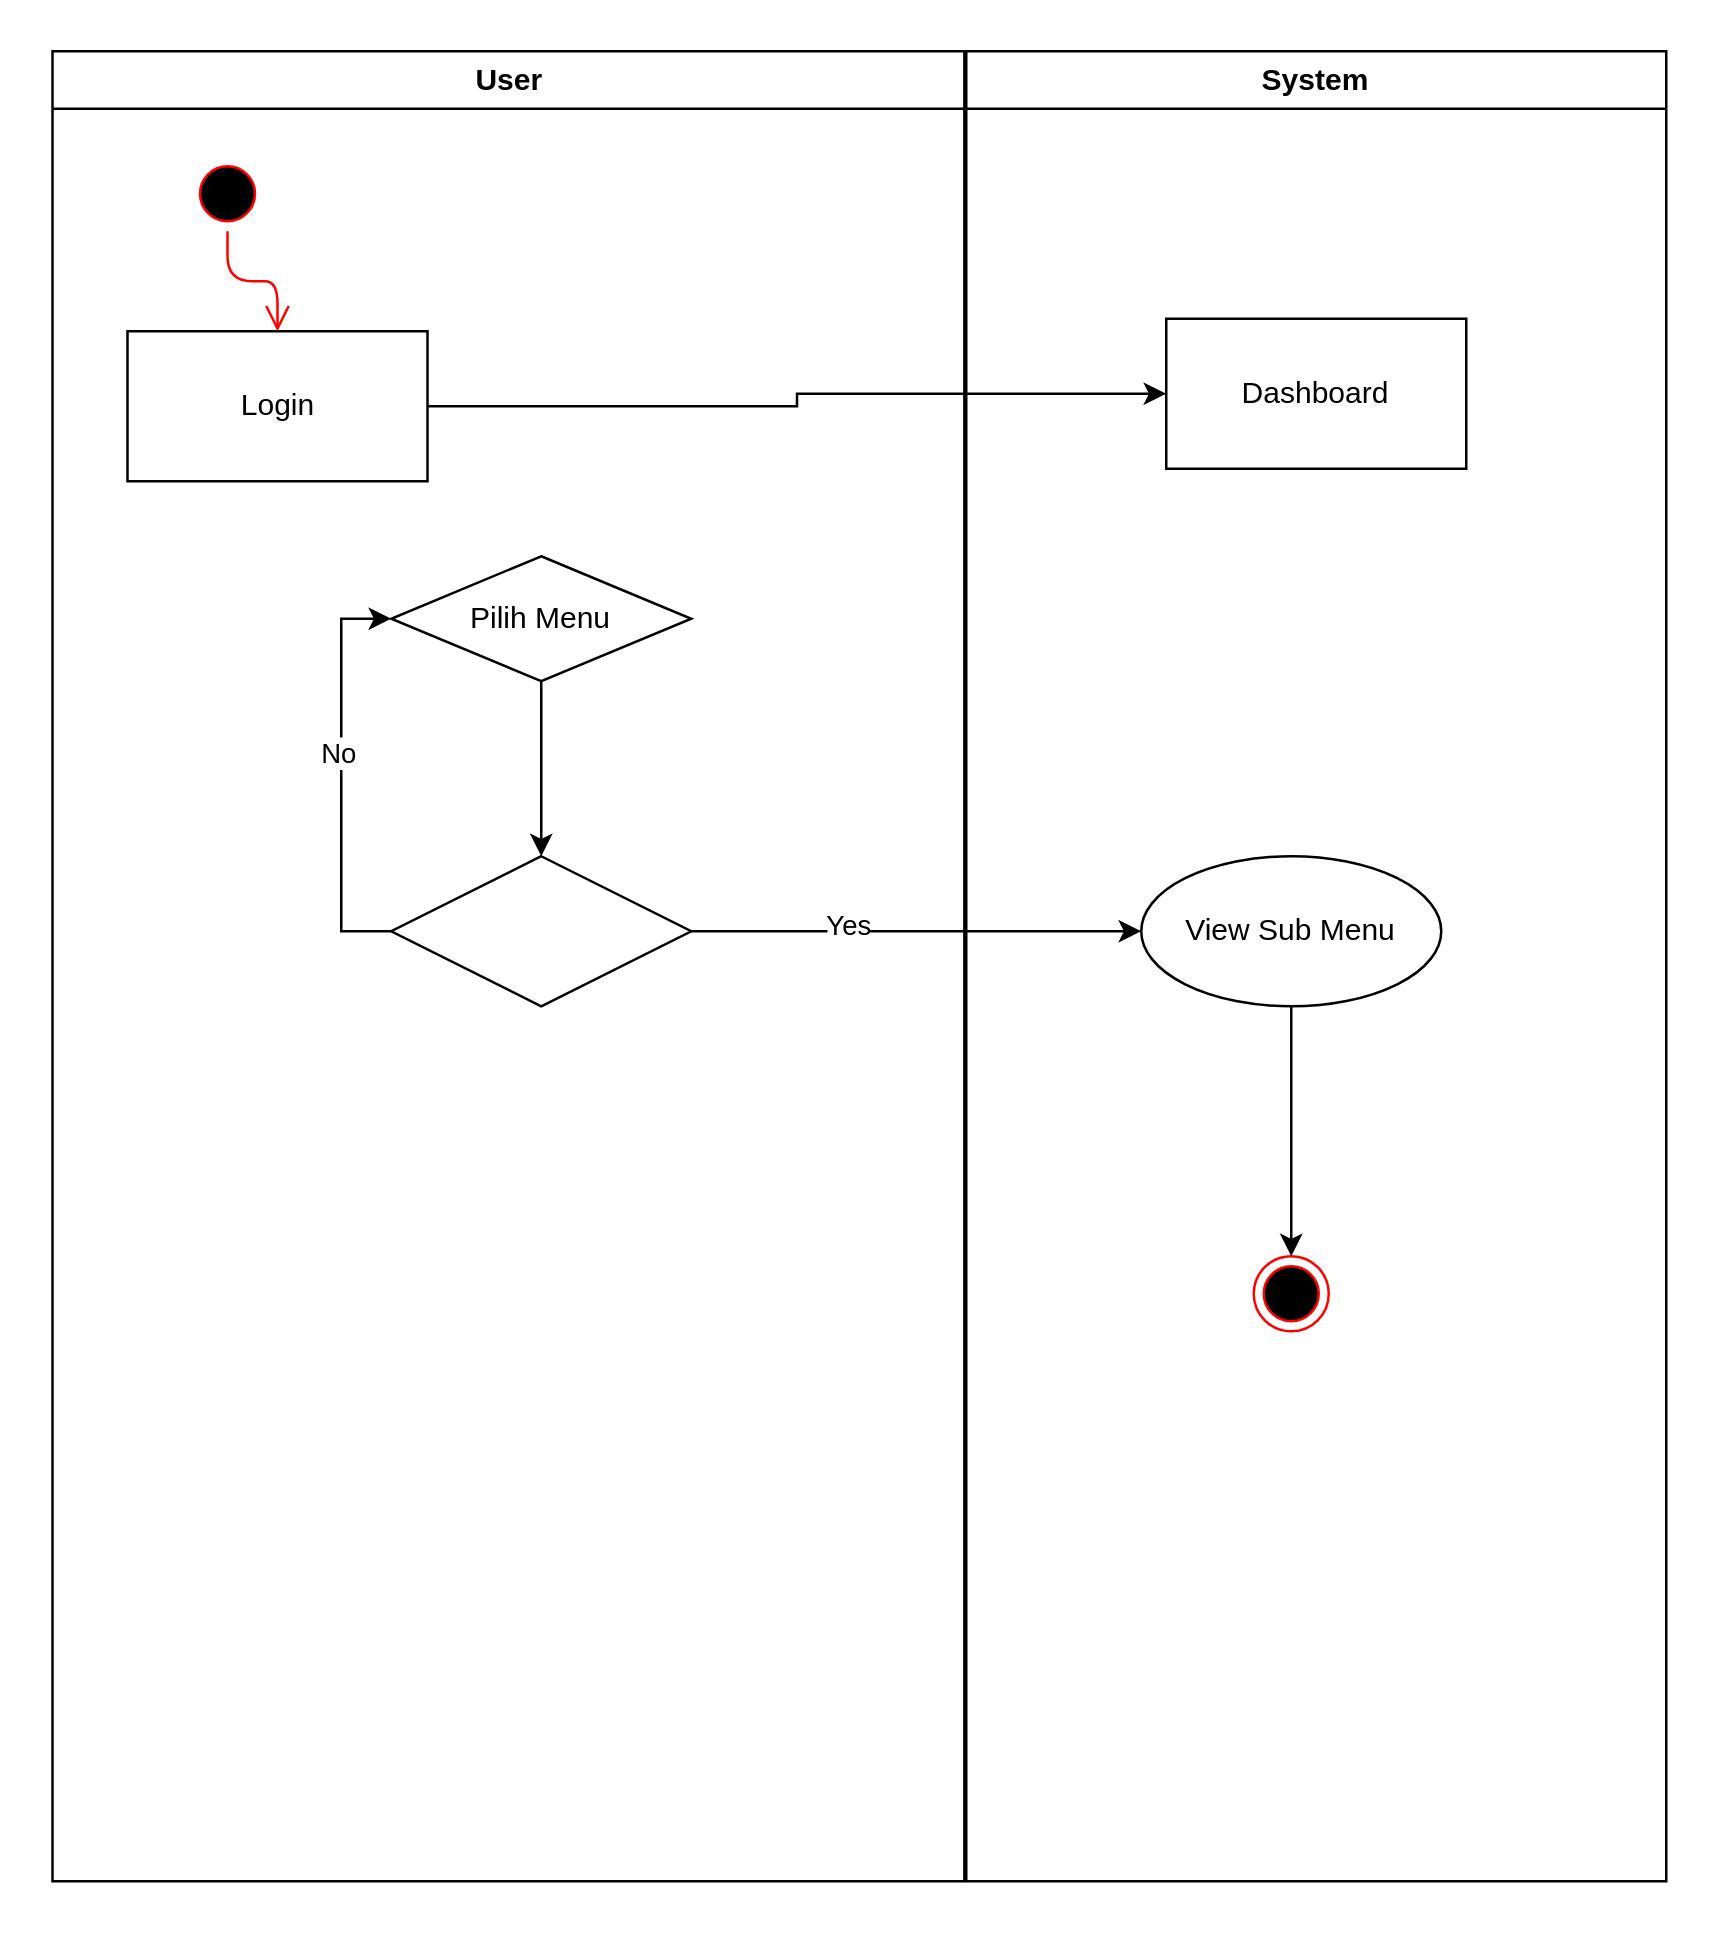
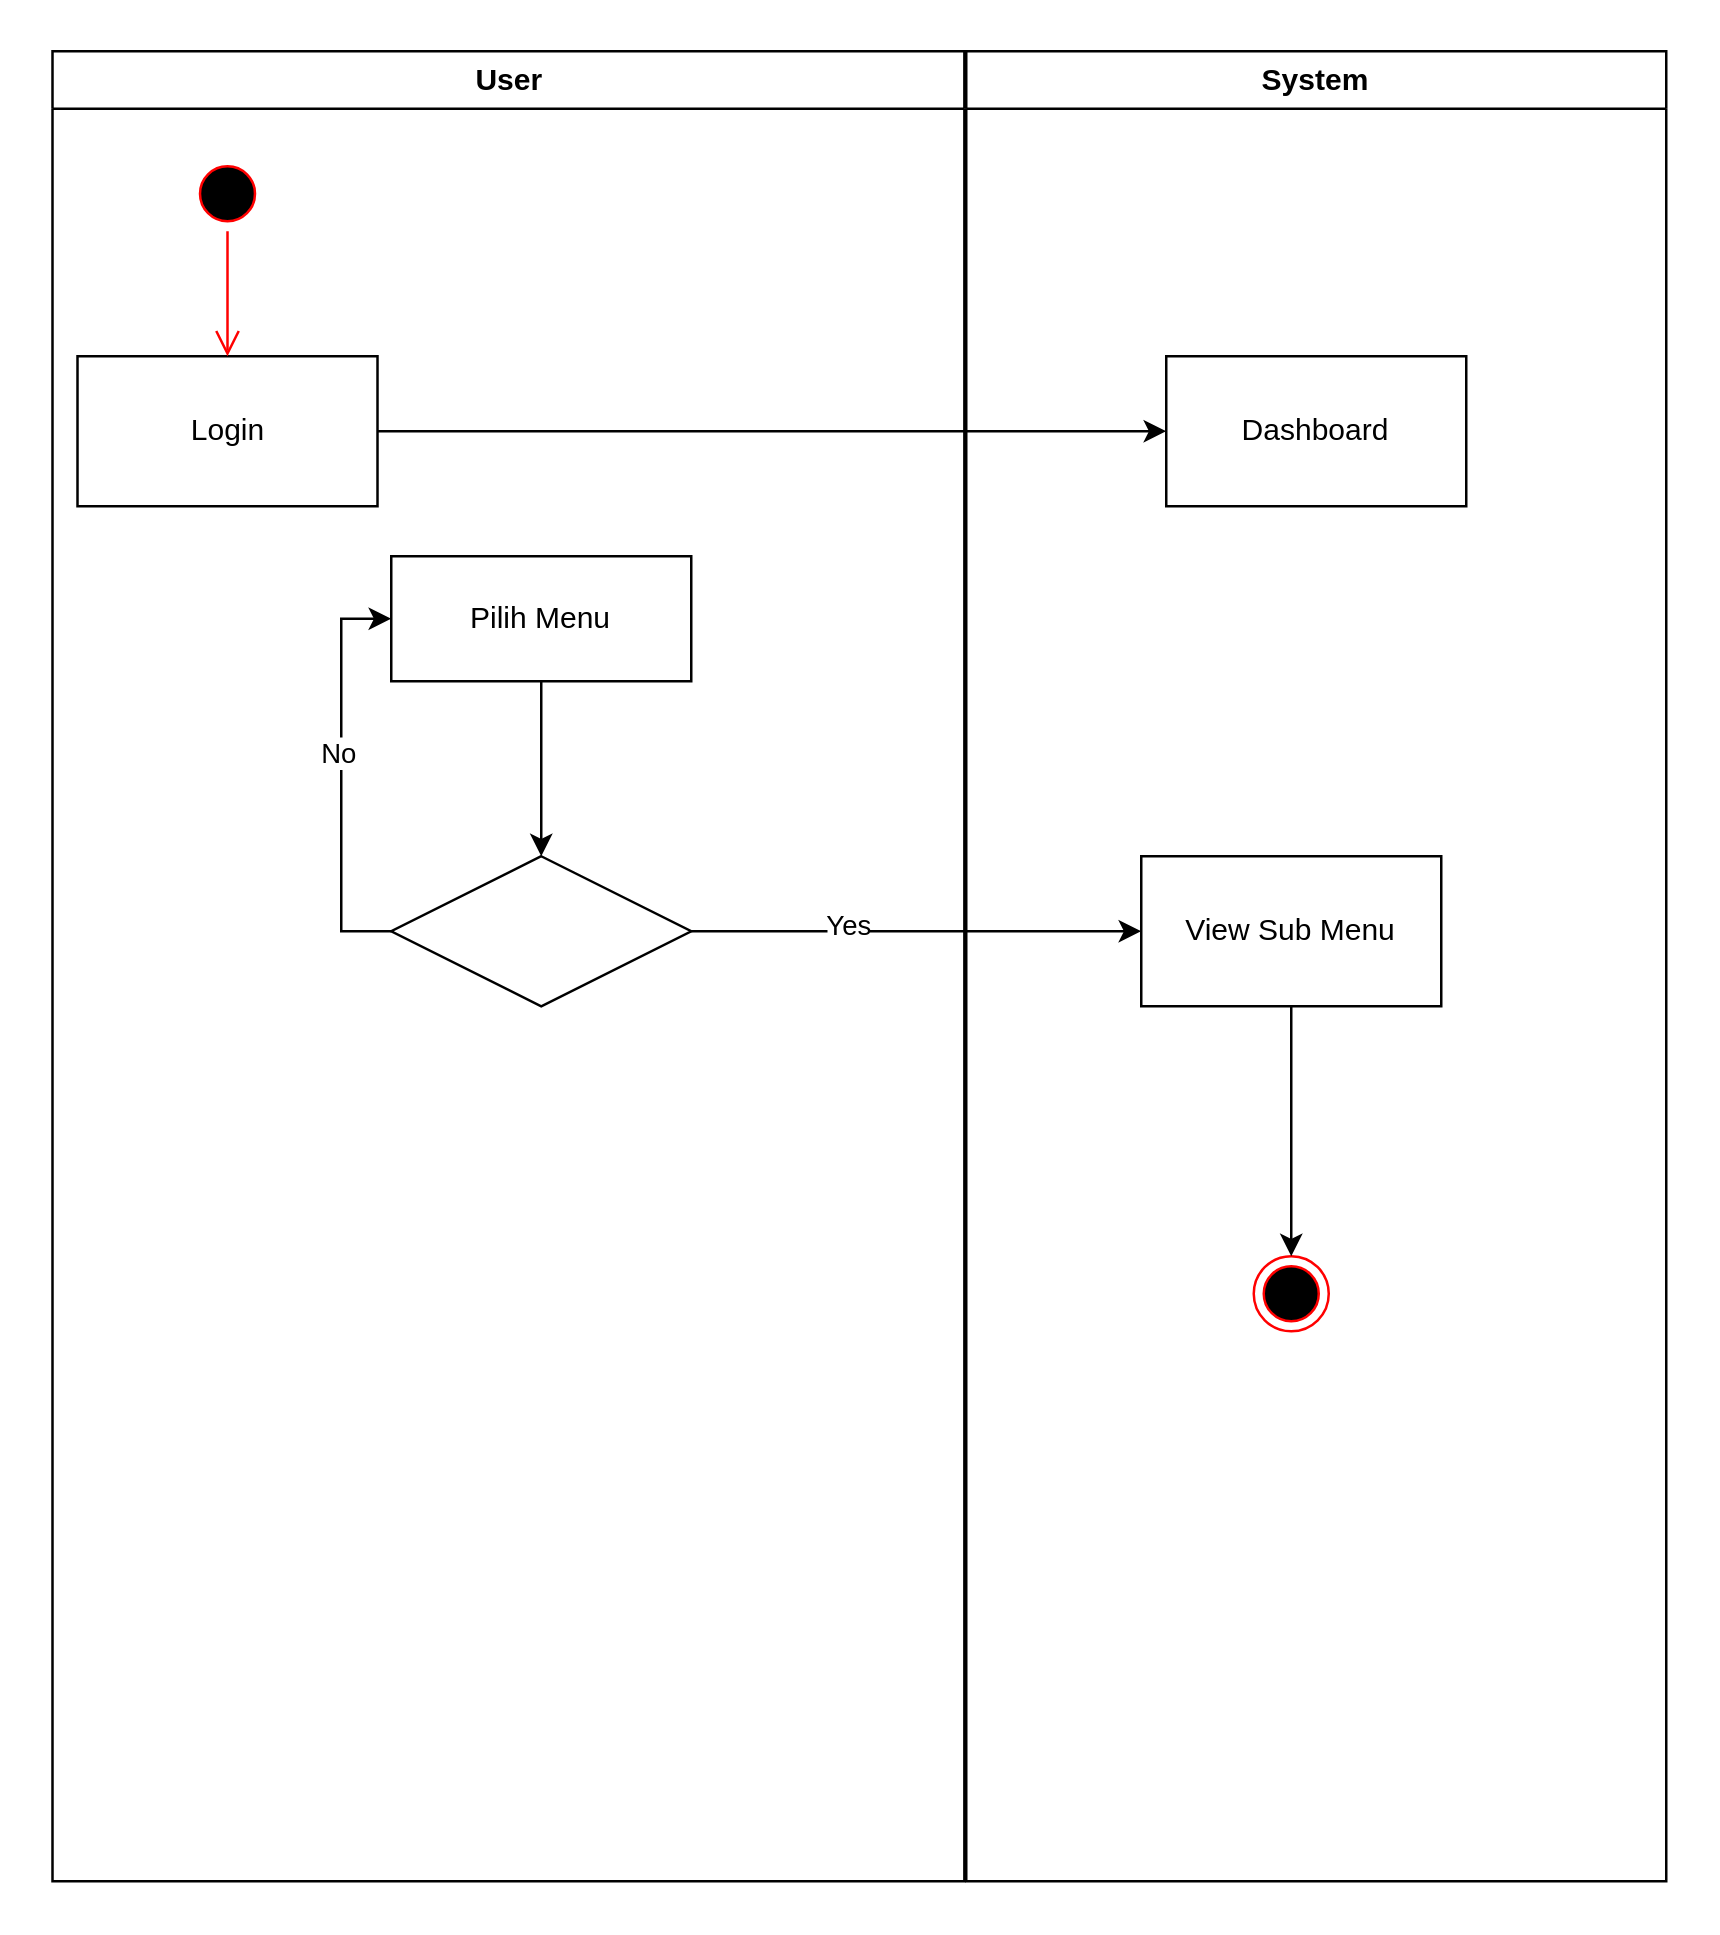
node "Dashboard": moved (1316, 394) -> (1316, 431)
node "Login": moved (278, 406) -> (228, 431)
node "Pilih Menu": shape diamond -> rectangle
node "View Sub Menu": shape ellipse -> rectangle
